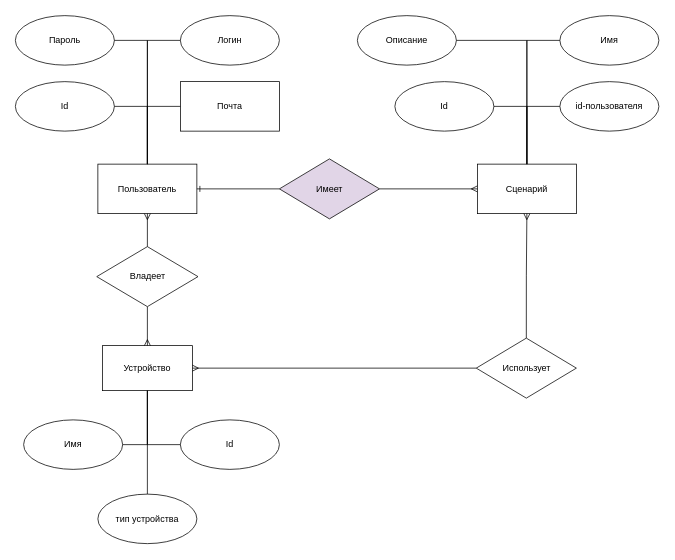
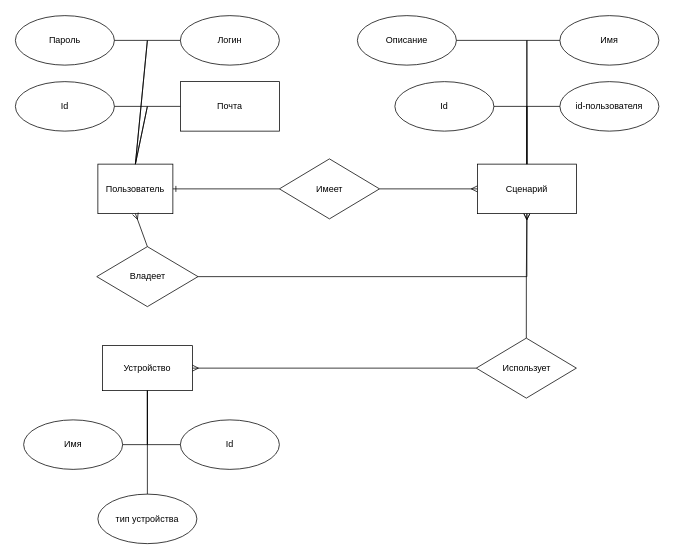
node "Пользователь": size 99x50 -> 75x50
node "Имеет": fillcolor #e1d5e7 -> #ffffff
edge "Владеет" -> "Устройство": now "Владеет" -> "Сценарий"
